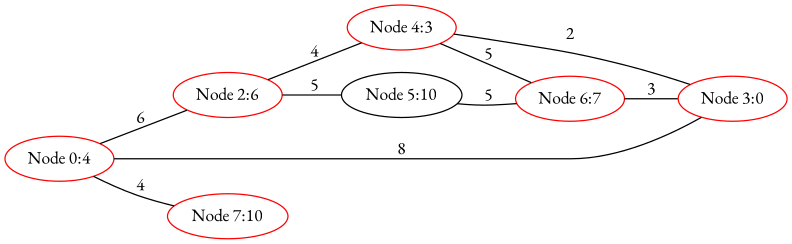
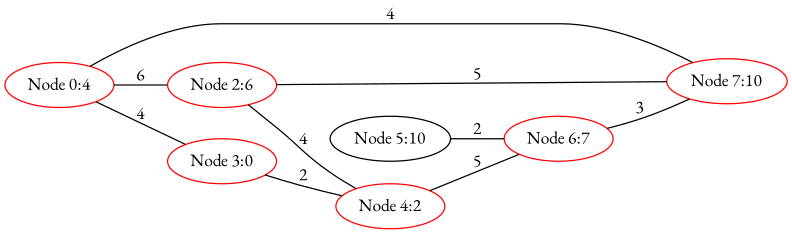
node "Node 4:3": label "Node 4:3" -> "Node 4:2"
edge "Node 2:6" -- "Node 5:10": now "Node 2:6" -- "Node 7:10"
edge "Node 5:10" -- "Node 6:7": label "5" -> "2"
edge "Node 6:7" -- "Node 3:0": now "Node 6:7" -- "Node 7:10"
edge "Node 3:0" -- "Node 0:4": label "8" -> "4"
